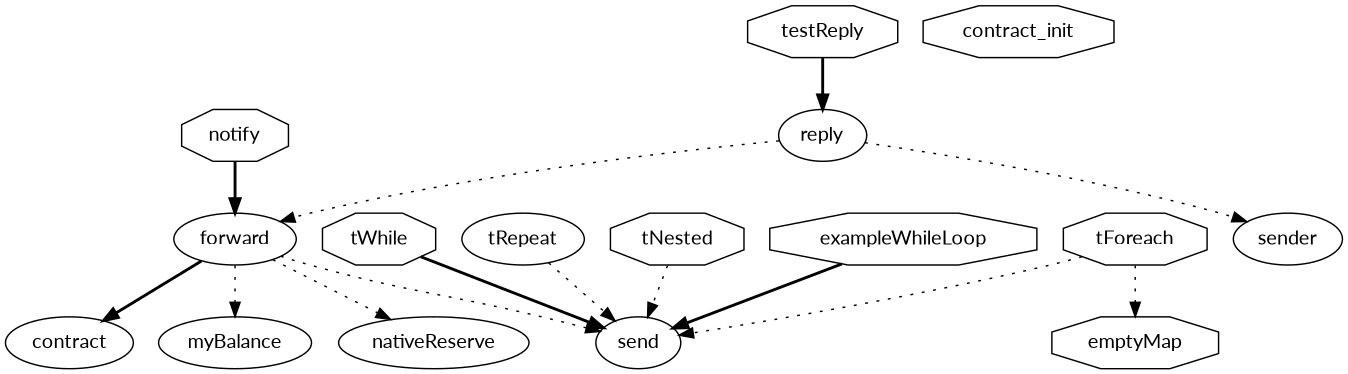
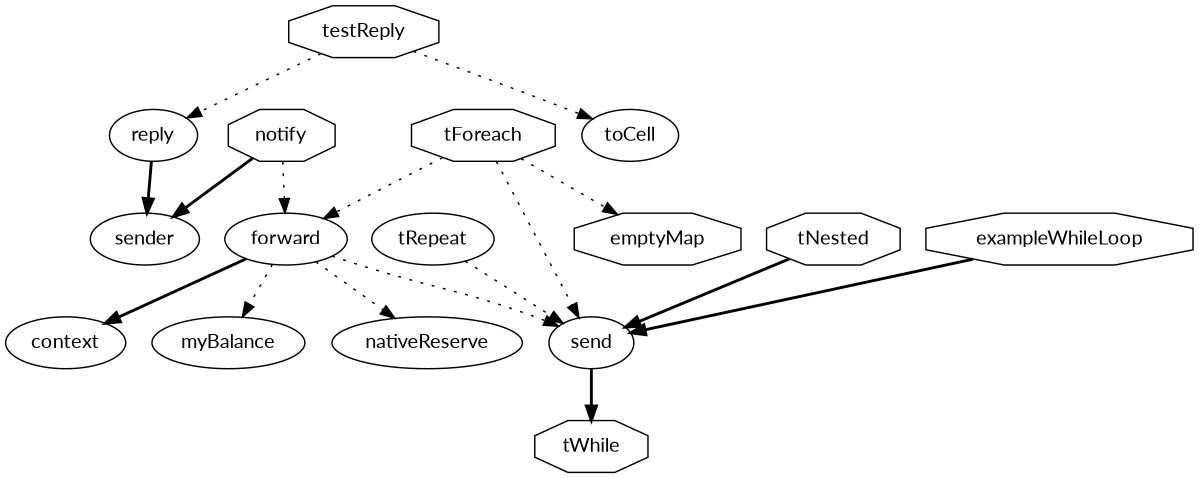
node "contract_init": removed
edge "testReply" -> "reply": style bold -> dotted
node "toCell": added
edge "reply" -> "forward": now "tForeach" -> "forward"
edge "reply" -> "sender": style dotted -> bold
edge "notify" -> "forward": style bold -> dotted
edge "notify" -> "sender": added
edge "tNested" -> "send": style dotted -> bold
edge "tWhile" -> "send": reversed
node "contract": label "contract" -> "context"
